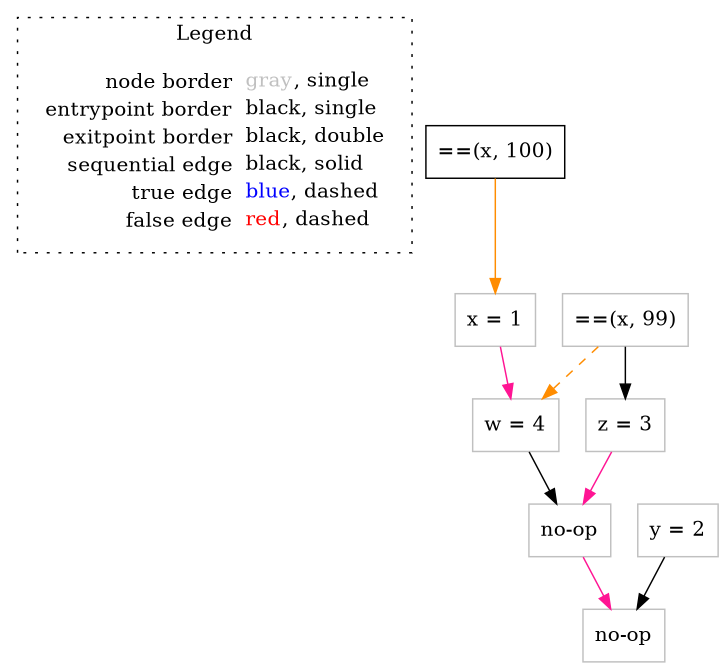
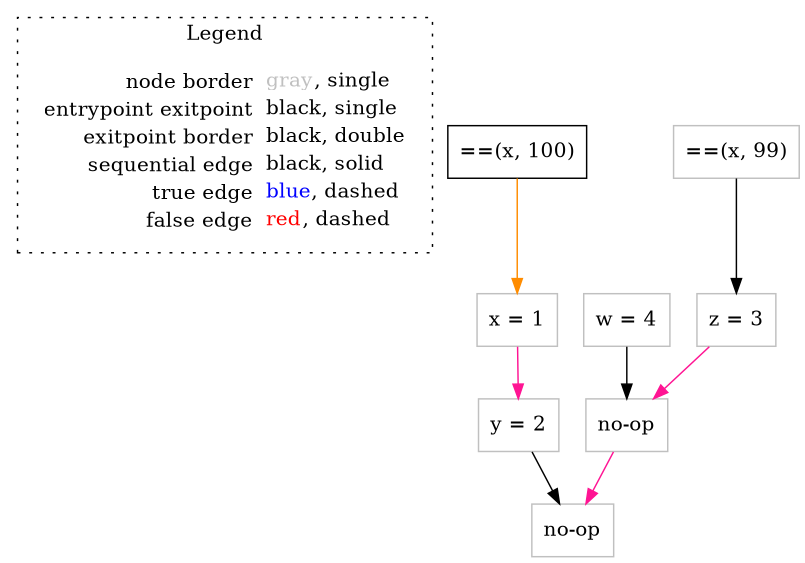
node "node border": text "entrypoint border" -> "entrypoint exitpoint"
edge "x = 1" -> "w = 4": now "x = 1" -> "y = 2"
edge "==(x, 99)" -> "w = 4": removed
